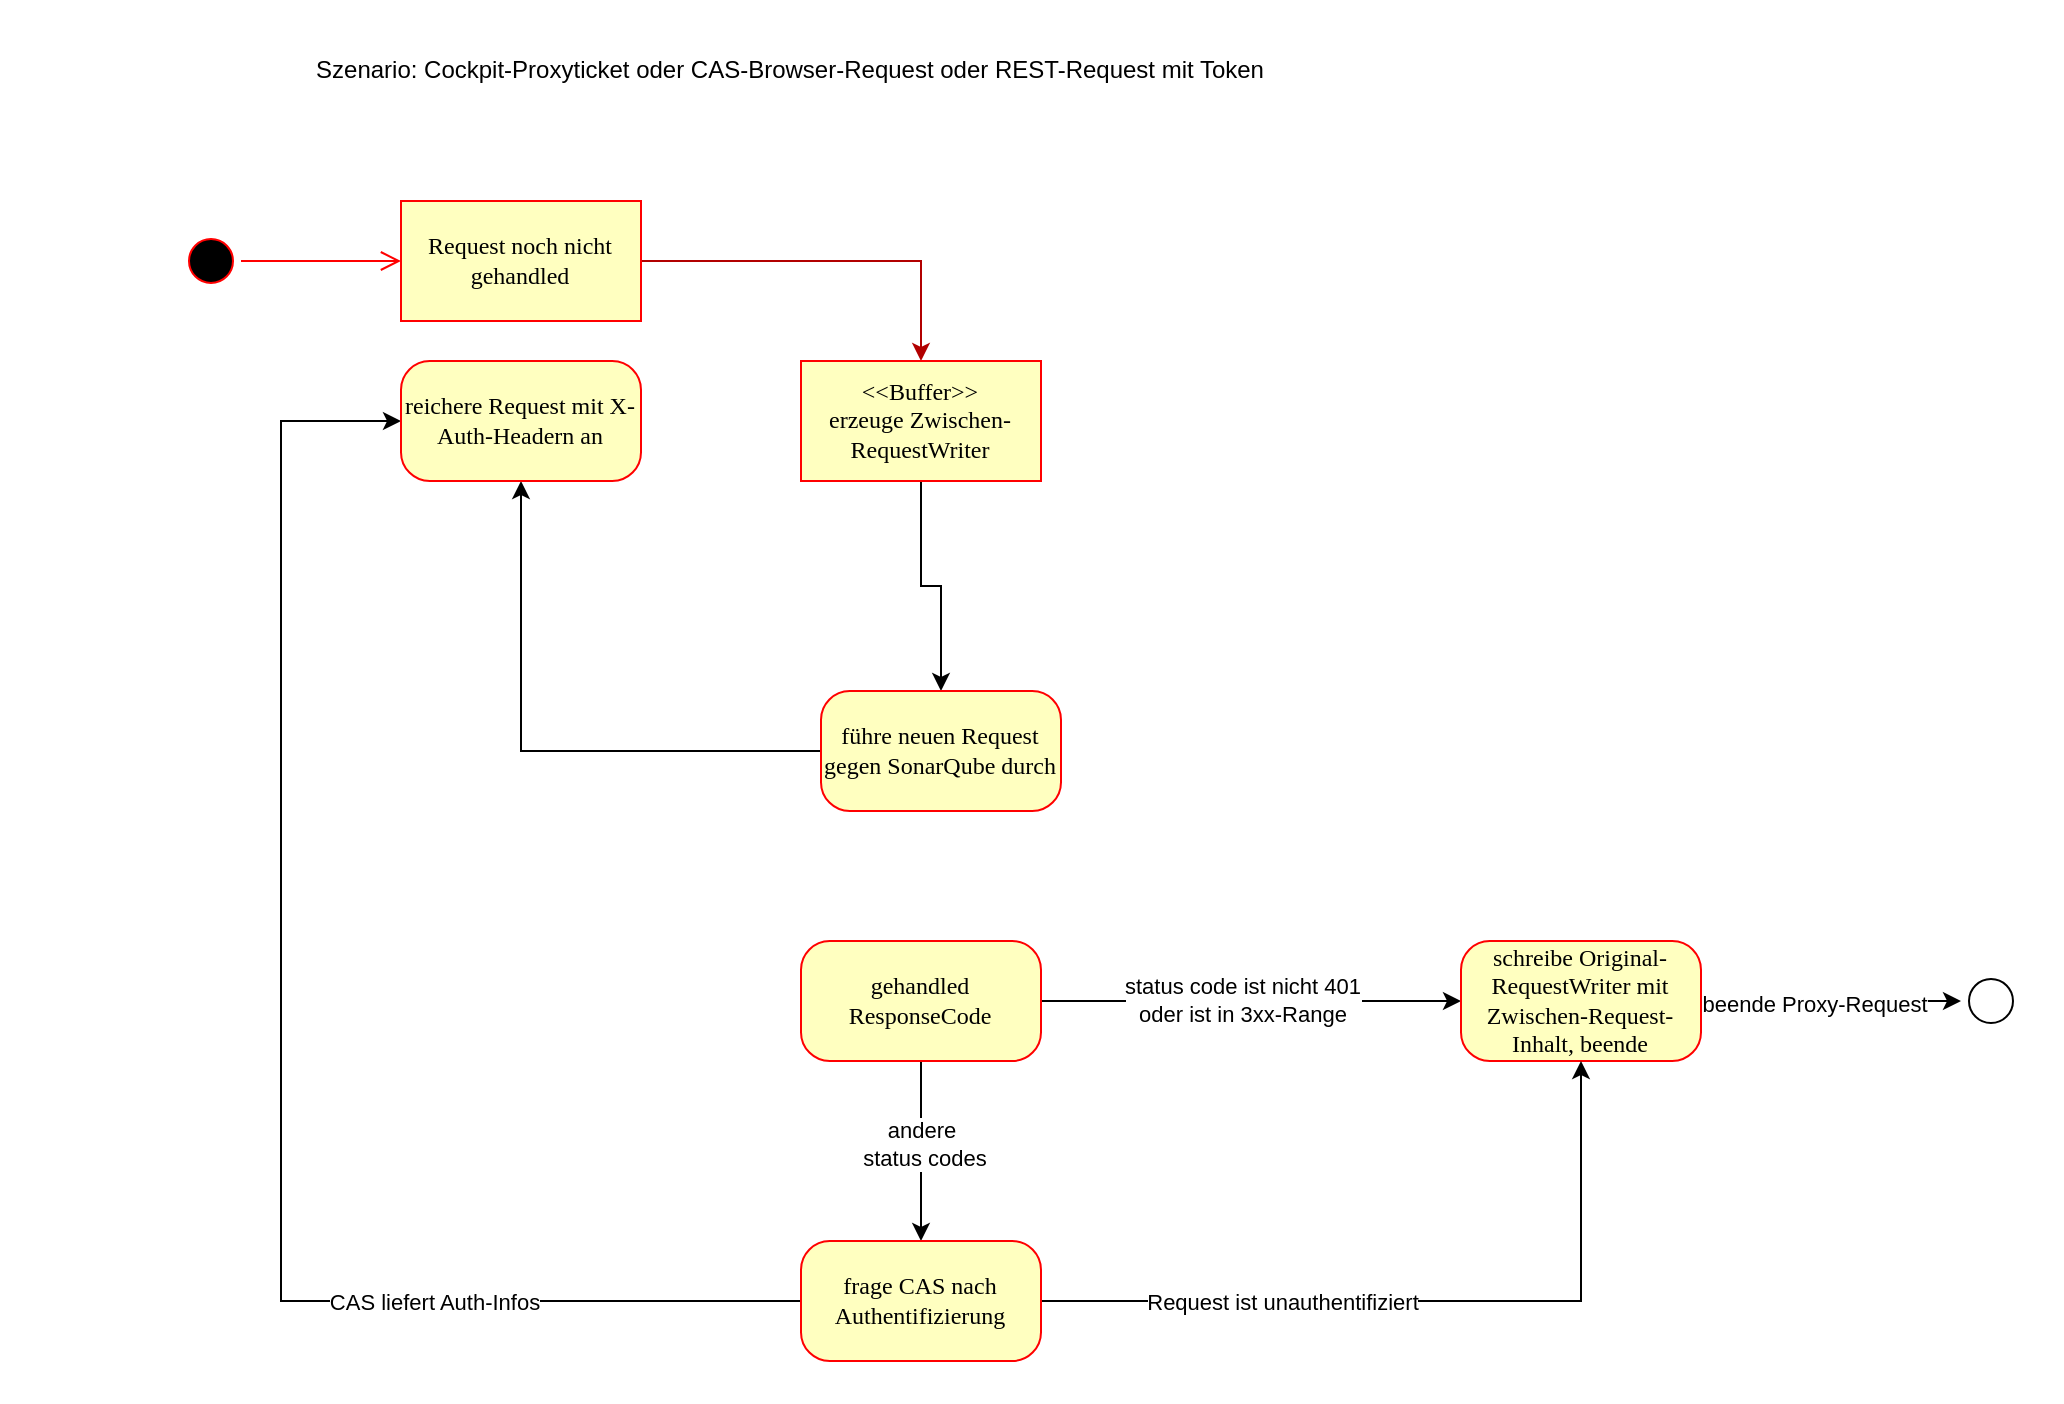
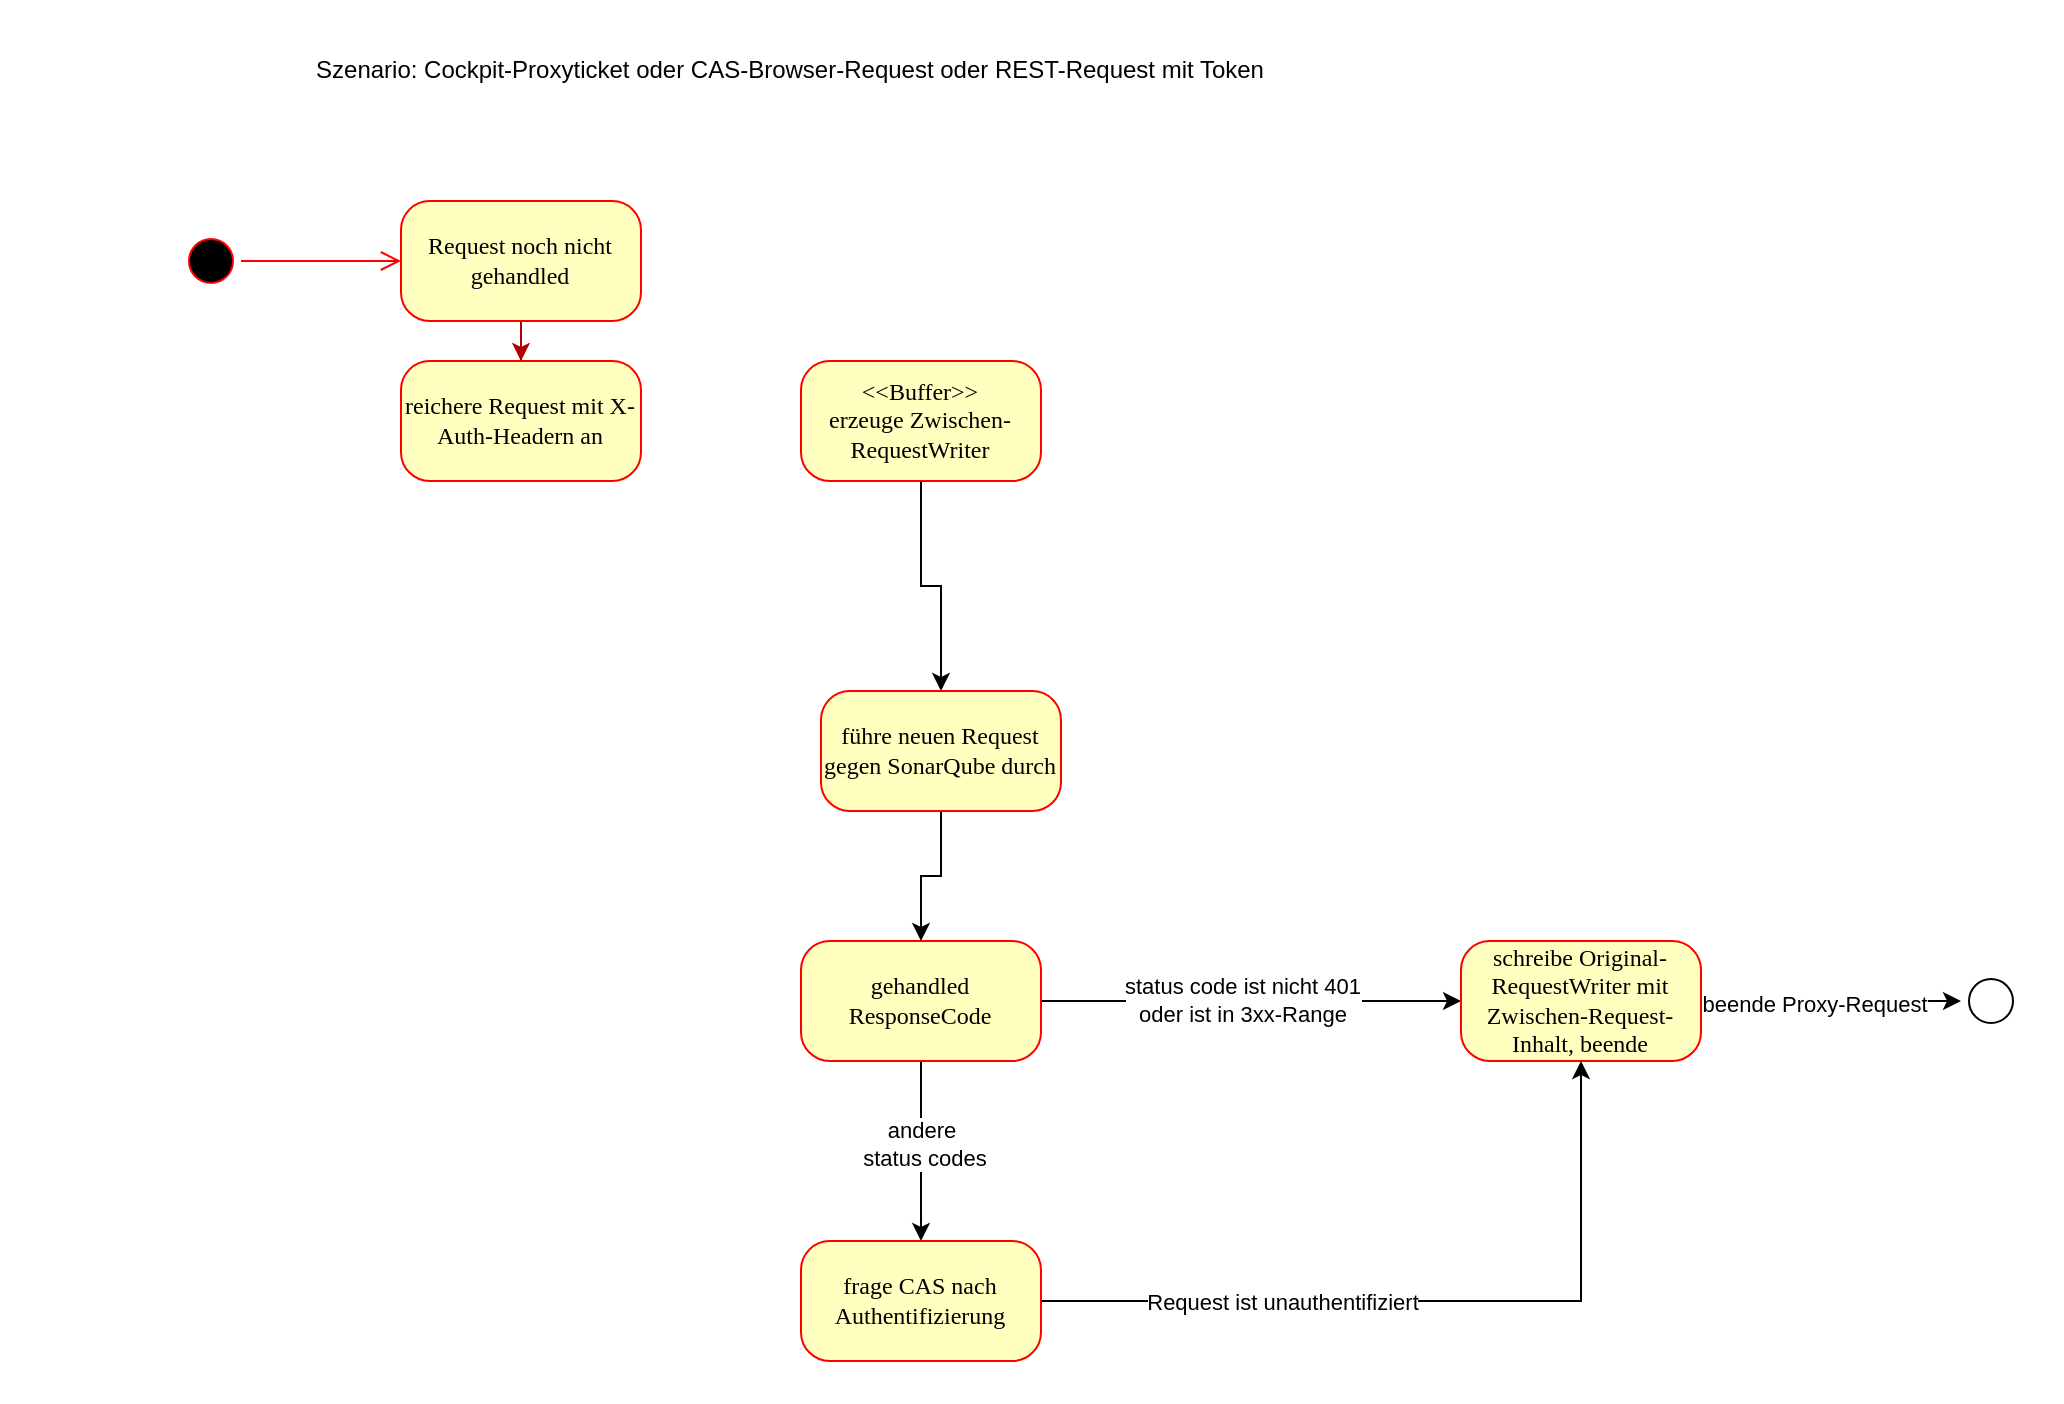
node "Request noch nicht gehandled": shape rectangle -> rounded rectangle
edge "Request noch nicht gehandled" -> "<<Buffer>> erzeuge Zwischen-RequestWriter": now "Request noch nicht gehandled" -> "reichere Request mit X-Auth-Headern an"
node "<<Buffer>> erzeuge Zwischen-RequestWriter": shape rectangle -> rounded rectangle
edge "führe neuen Request gegen SonarQube durch" -> "reichere Request mit X-Auth-Headern an": now "führe neuen Request gegen SonarQube durch" -> "gehandled ResponseCode"
edge "frage CAS nach Authentifizierung" -> "reichere Request mit X-Auth-Headern an": removed, label "CAS liefert Auth-Infos"
